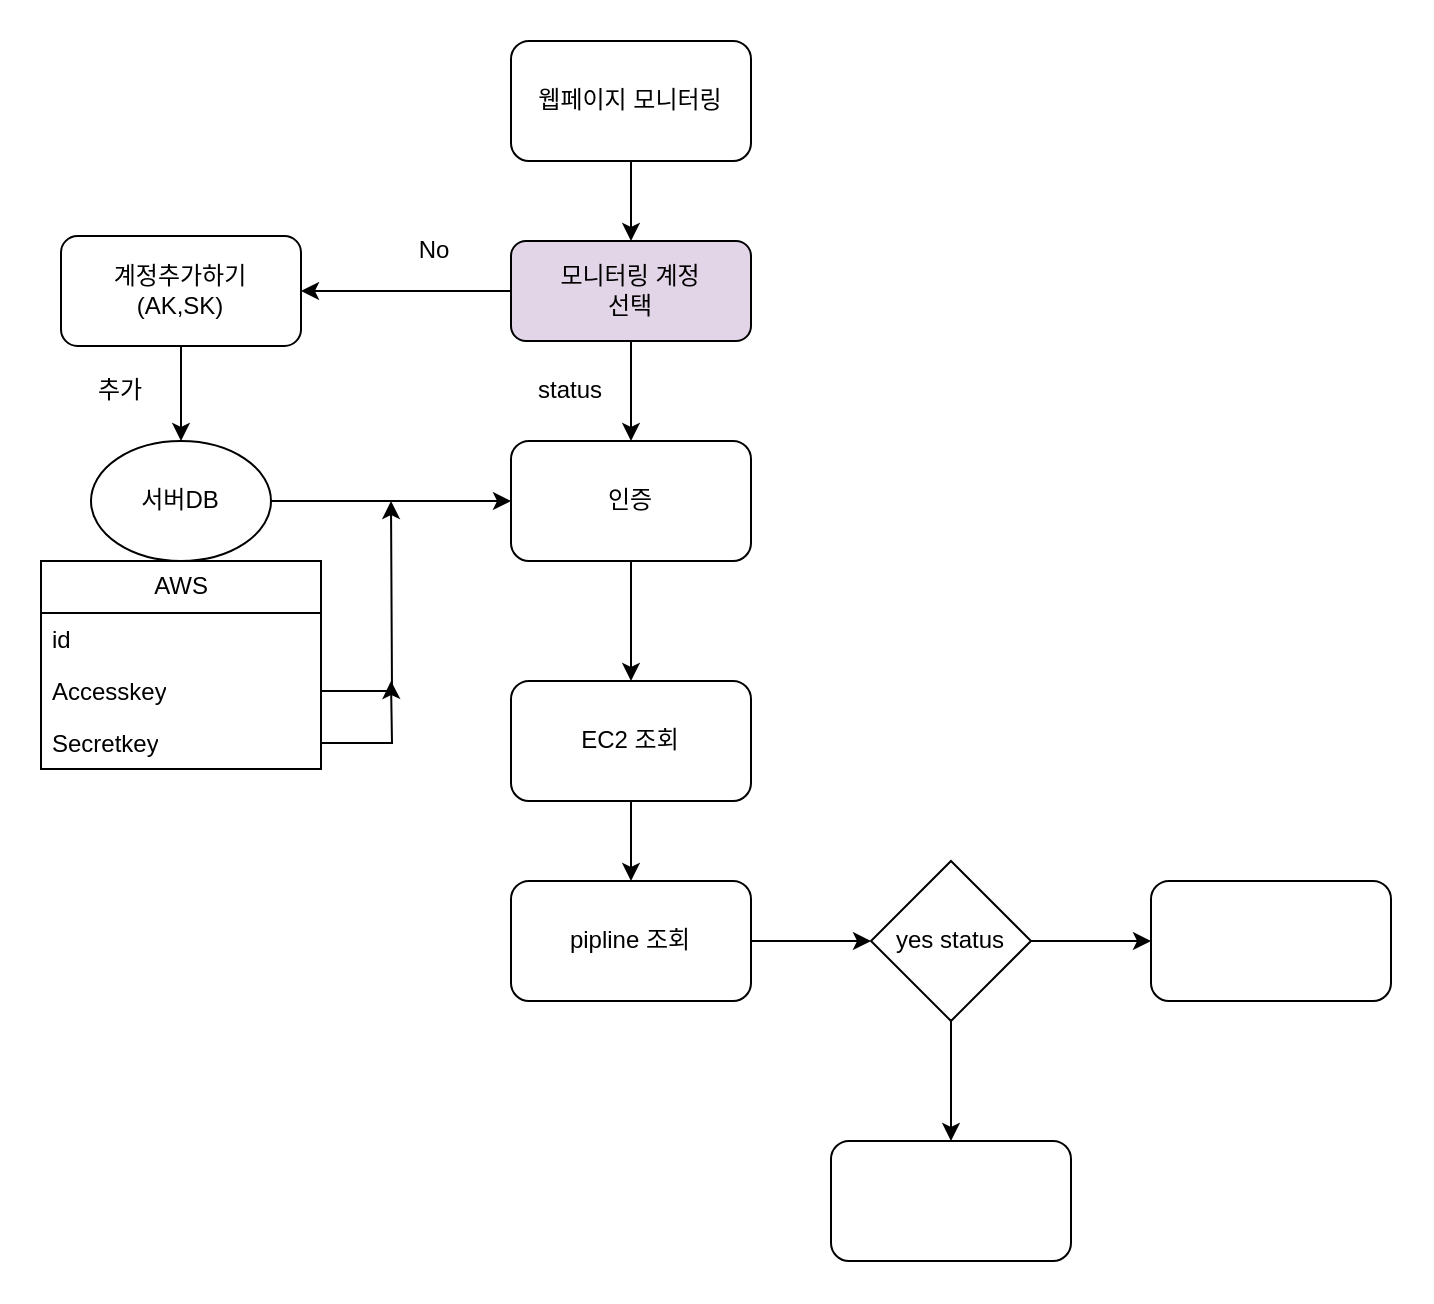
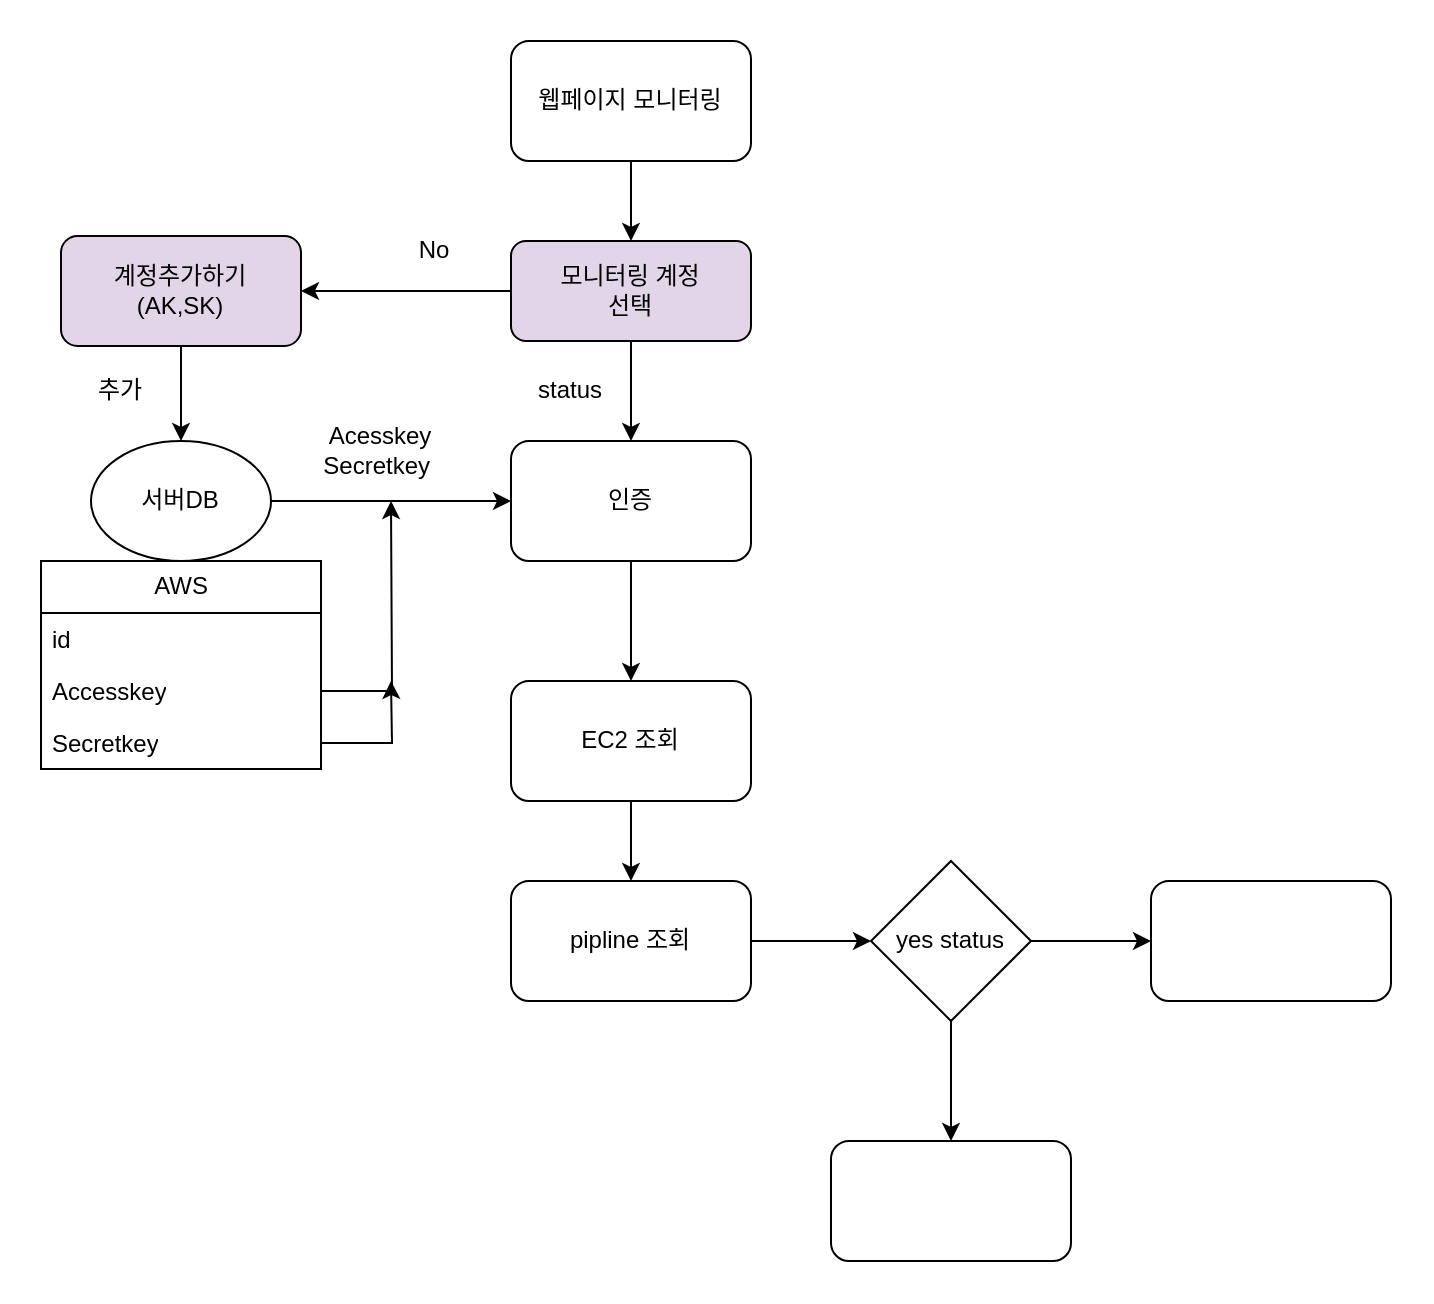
node "계정추가하기 (AK,SK)": fillcolor #ffffff -> #e1d5e7
node "Acesskey Secretkey": added
